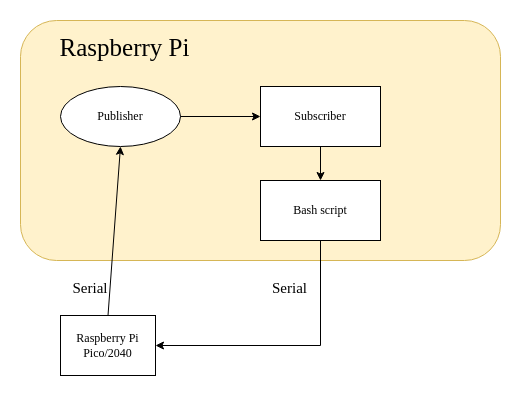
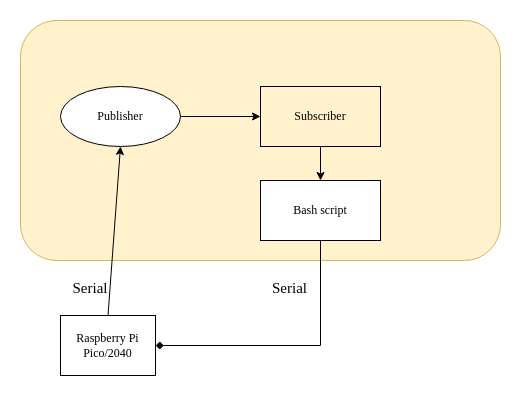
node "Raspberry Pi": removed
node "Subscriber": fillcolor #ffffff -> #fff2cc
edge "Bash script" -> "Raspberry Pi Pico/2040": arrowhead classic -> diamond
